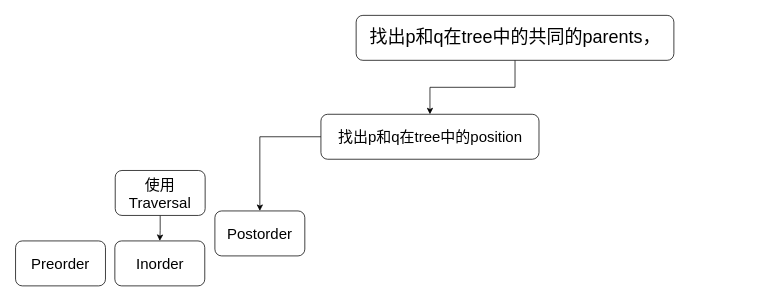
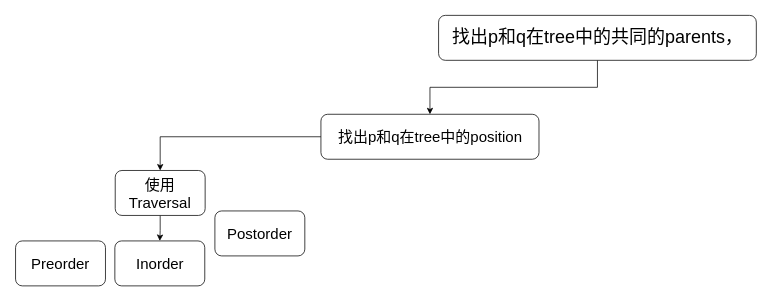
node "找出p和q在tree中的共同的parents，": moved (515, 38) -> (598, 38)
edge "找出p和q在tree中的position" -> "Postorder": now "找出p和q在tree中的position" -> "使用Traversal"
